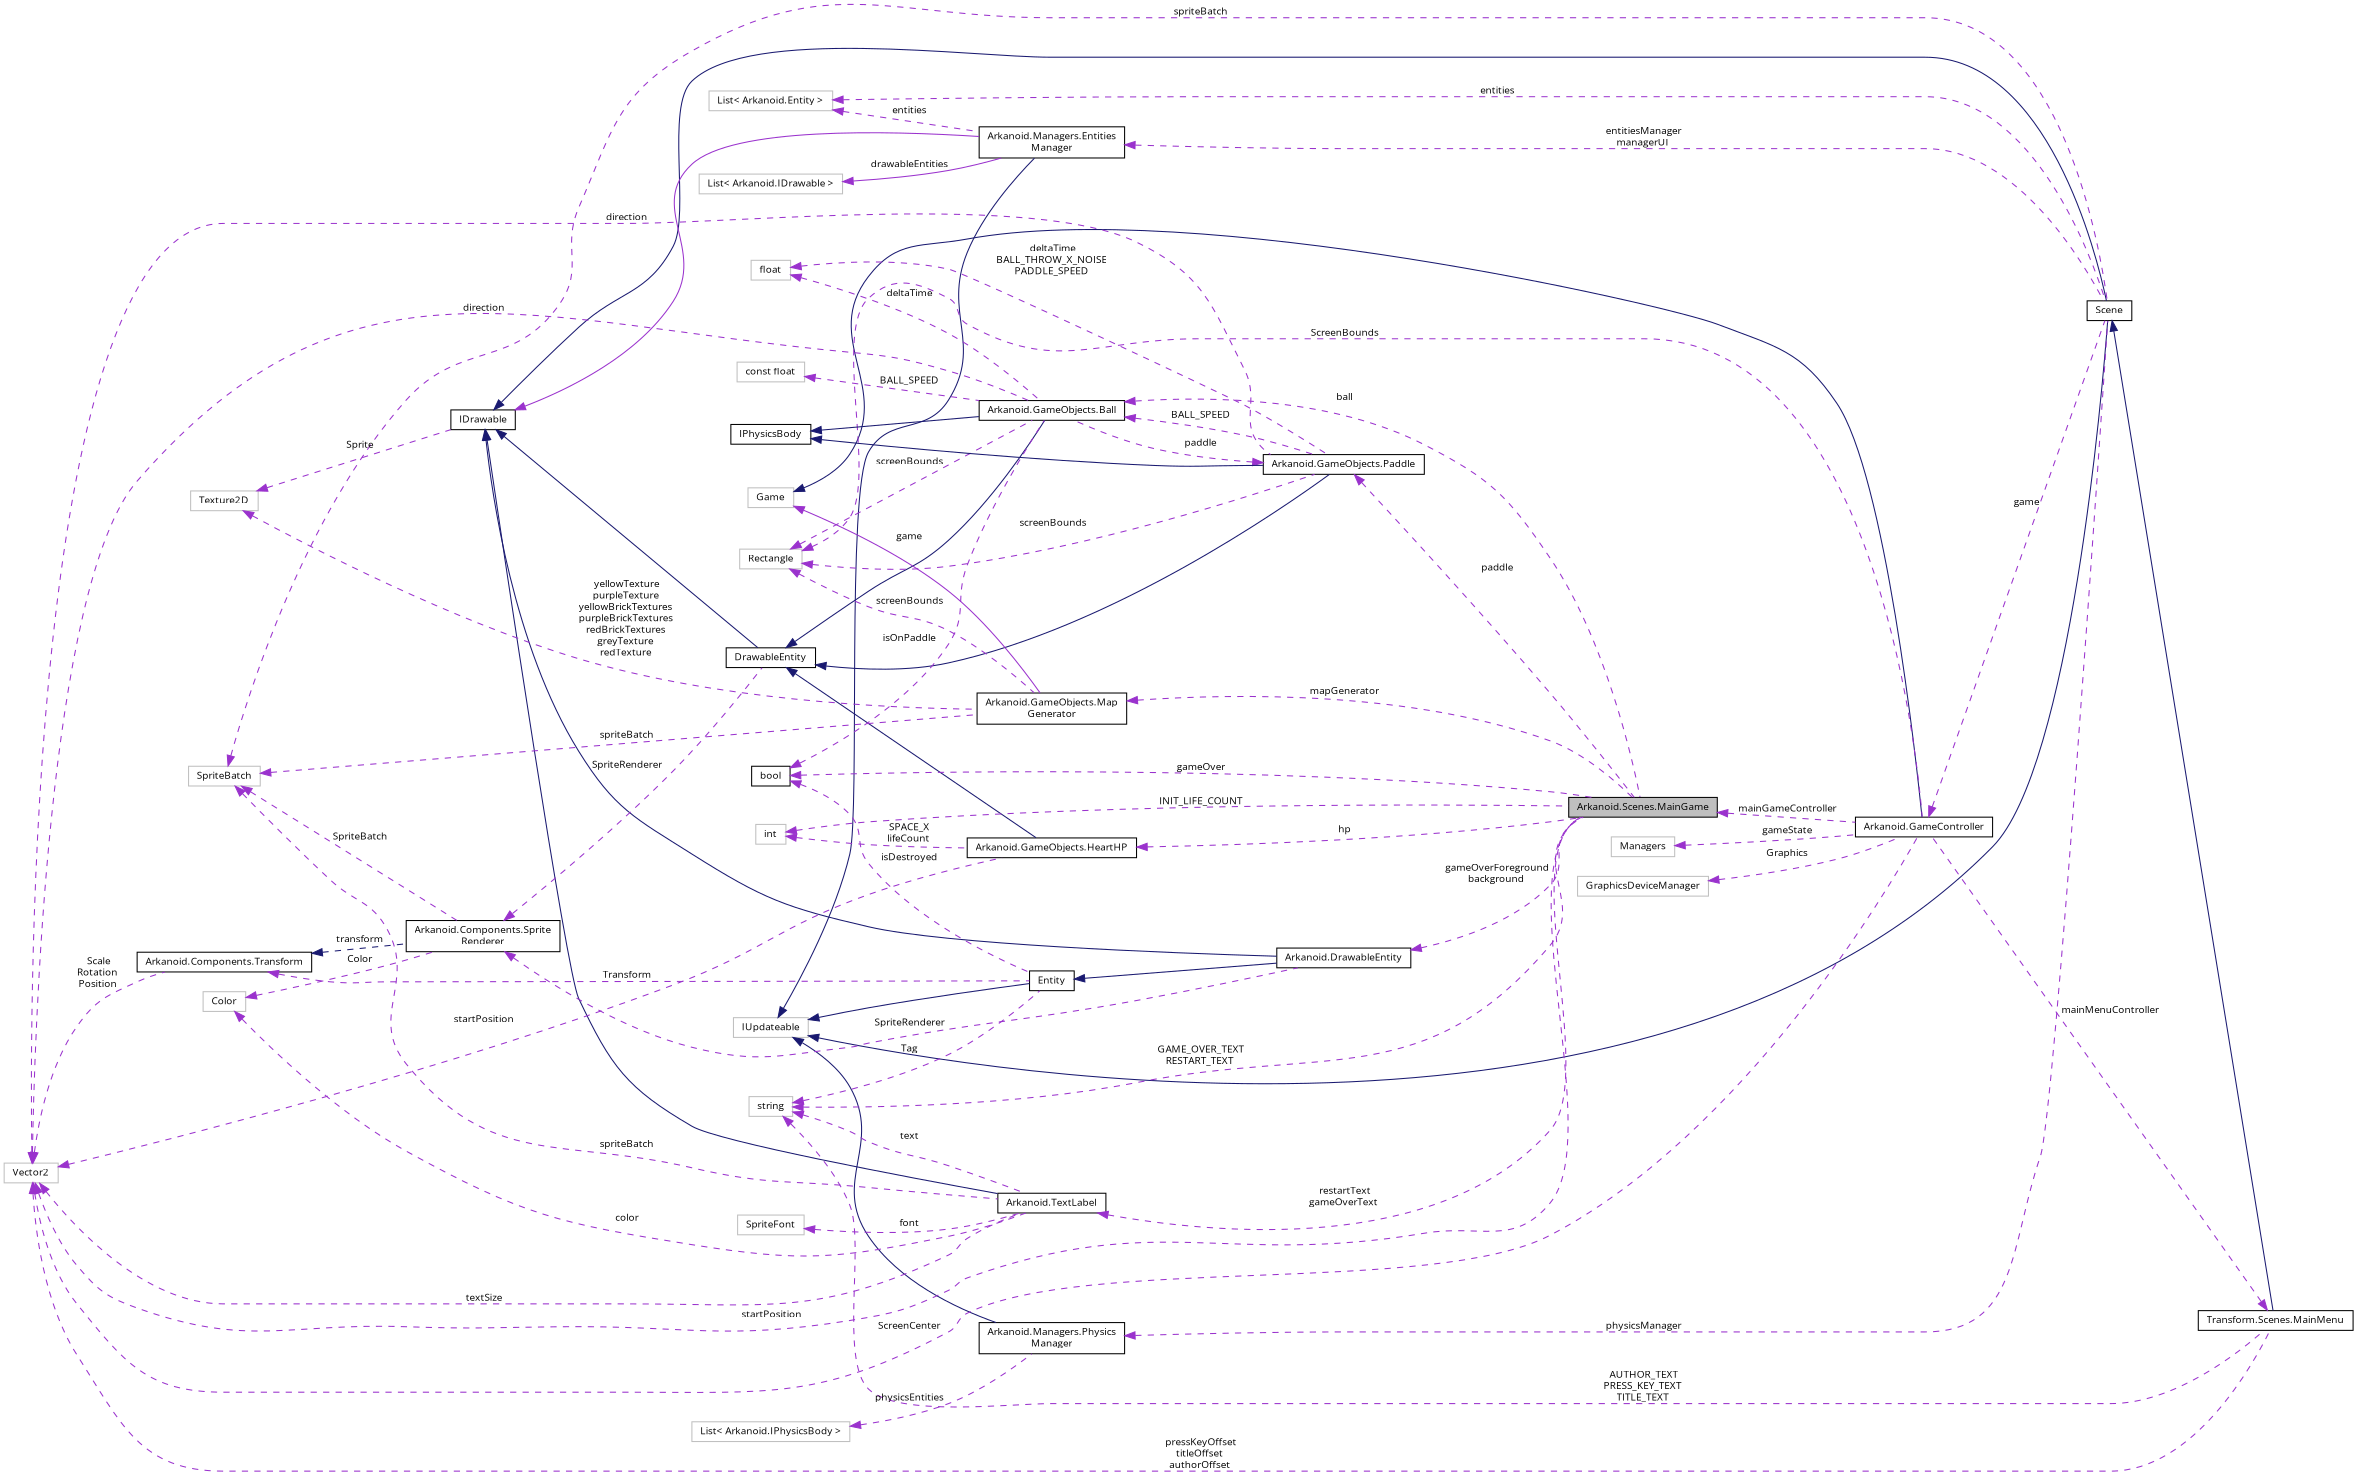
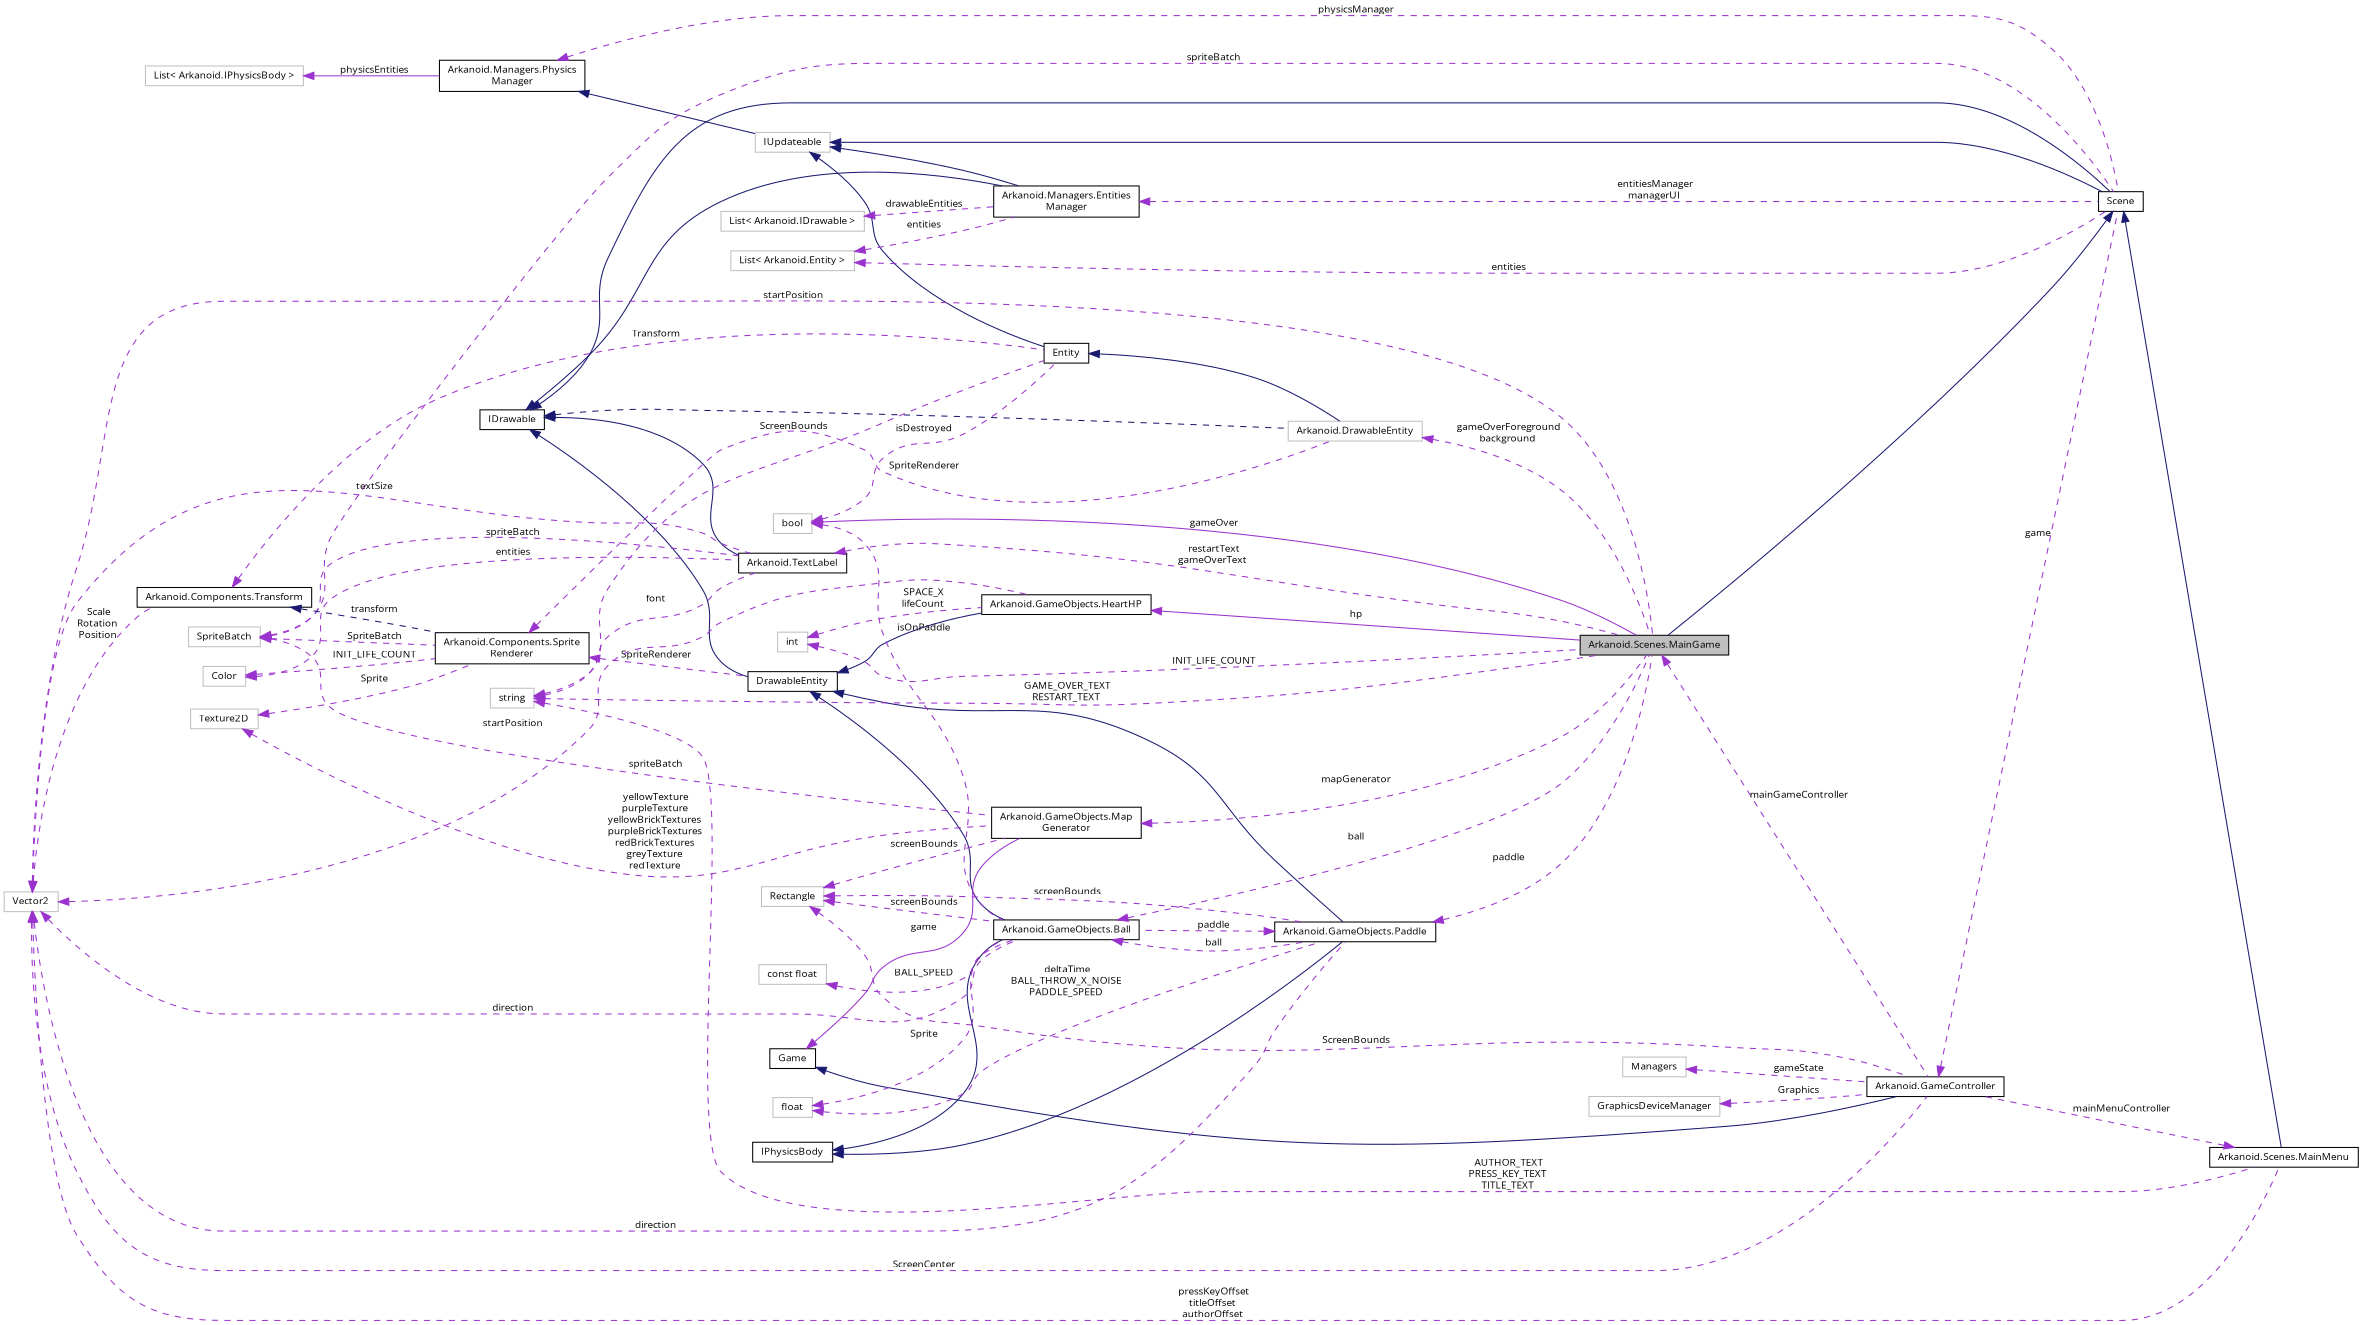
edge "Arkanoid.Managers.Entities Manager" -> "IDrawable": color darkorchid3 -> midnightblue
edge "Arkanoid.Managers.Entities Manager" -> "List< Arkanoid.IDrawable >": style solid -> dashed
edge "Arkanoid.GameObjects.Ball" -> "float": label " deltaTime" -> " Sprite"
edge "Arkanoid.GameObjects.Paddle" -> "Arkanoid.GameObjects.Ball": label " BALL_SPEED" -> " ball"
edge "Arkanoid.Scenes.MainGame" -> "Scene": added
edge "IDrawable" -> "Texture2D": now "Arkanoid.Components.Sprite Renderer" -> "Texture2D"
node "Game": color grey75 -> black
edge "Arkanoid.Scenes.MainGame" -> "bool": style dashed -> solid
node "bool": color black -> grey75
edge "Arkanoid.Scenes.MainGame" -> "Arkanoid.GameObjects.HeartHP": style dashed -> solid
edge "Arkanoid.DrawableEntity" -> "IDrawable": style solid -> dashed
node "Arkanoid.DrawableEntity": color black -> grey75
edge "Arkanoid.Components.Sprite Renderer" -> "Color": label " Color" -> " INIT_LIFE_COUNT"
edge "Entity" -> "string": label " Tag" -> " ScreenBounds"
edge "Arkanoid.TextLabel" -> "string": label " text" -> " font"
edge "Arkanoid.Managers.Physics Manager" -> "IUpdateable": reversed
edge "Arkanoid.TextLabel" -> "Color": label " color" -> " entities"
node "SpriteFont": removed
node "Transform.Scenes.MainMenu": label "Transform.Scenes.MainMenu" -> "Arkanoid.Scenes.MainMenu"
edge "Arkanoid.Managers.Physics Manager" -> "List< Arkanoid.IPhysicsBody >": style dashed -> solid
